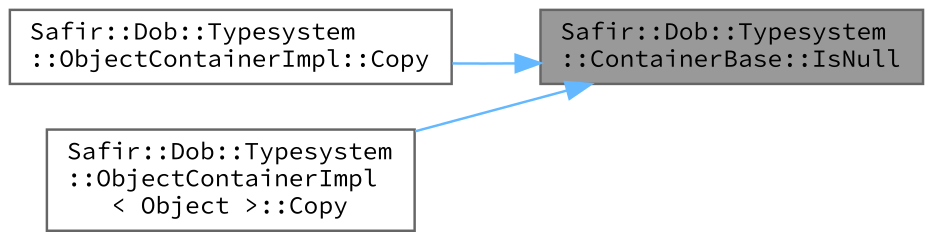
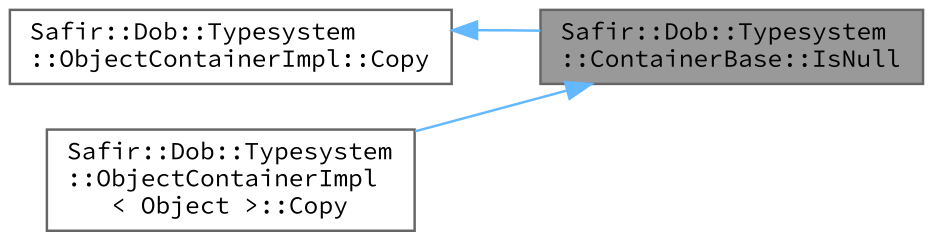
edge "Safir::Dob::Typesystem ::ObjectContainerImpl::Copy" -> "Safir::Dob::Typesystem ::ContainerBase::IsNull": reversed
